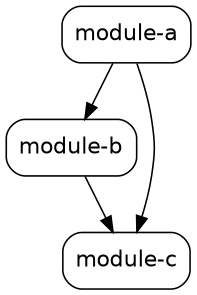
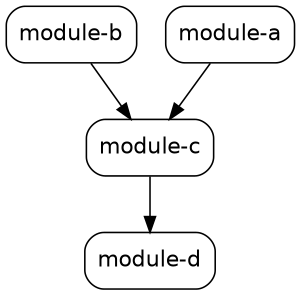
edge "module-a" -> "module-b": removed
node "module-d": added
